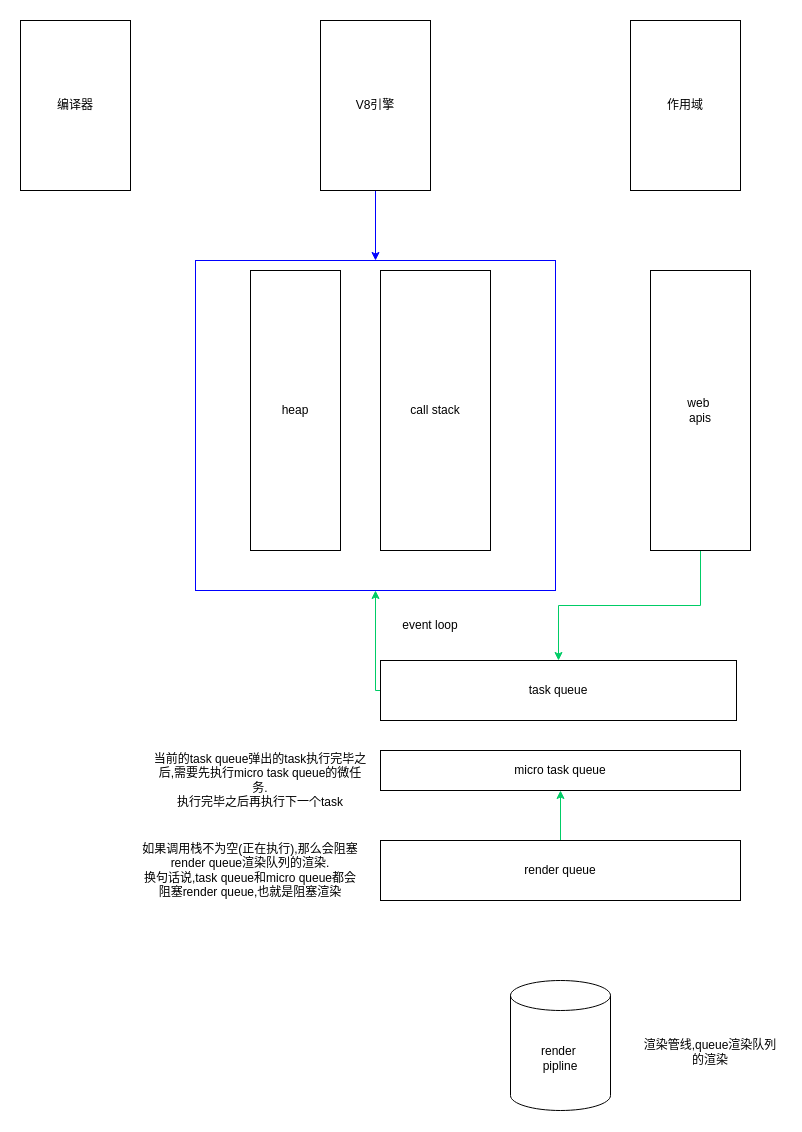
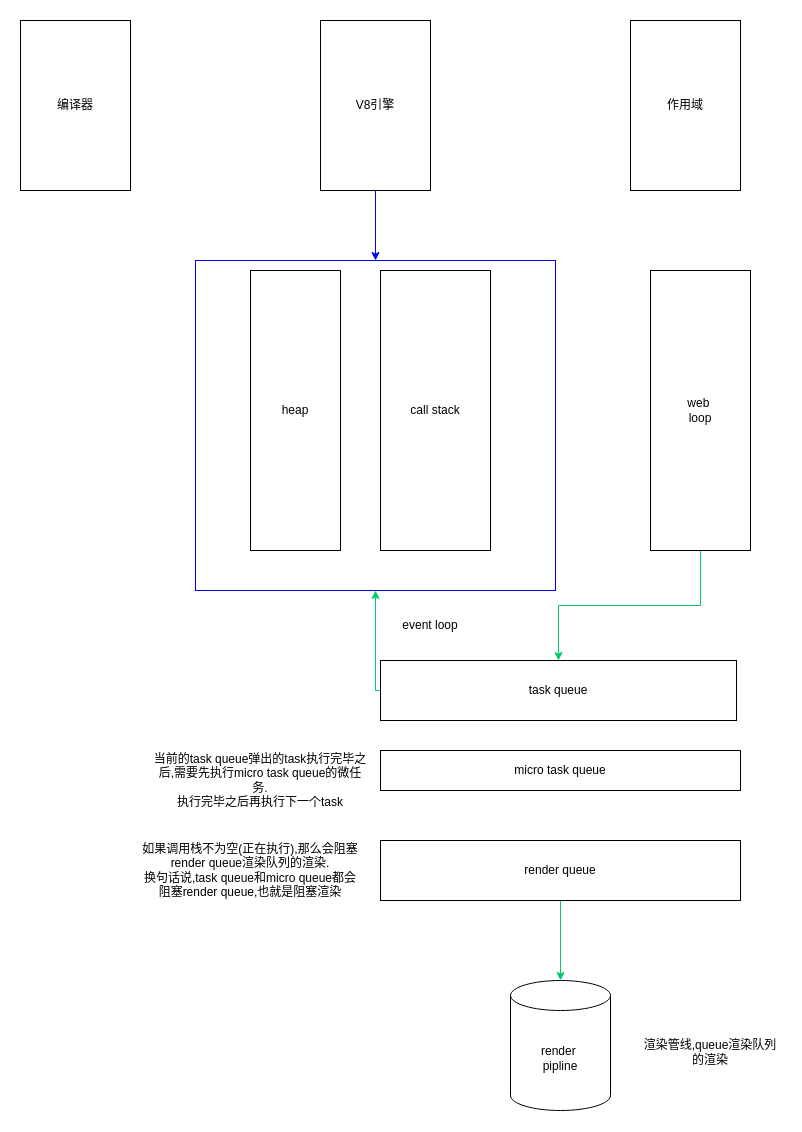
node "web apis": label "web apis" -> "web loop"
edge "render queue" -> "micro task queue": now "render queue" -> "render pipline"
